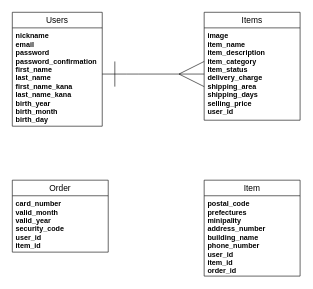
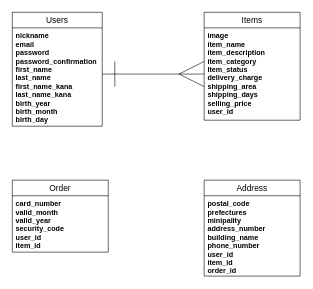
node "Item": label "Item" -> "Address"
